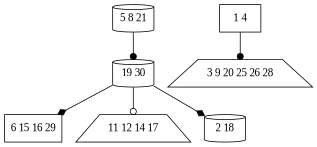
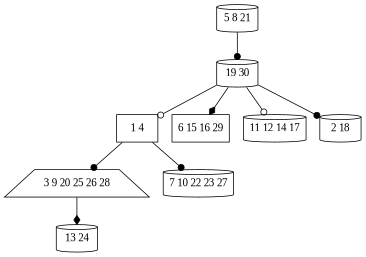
edge "19 30" -> "2 18": arrowhead diamond -> dot
edge "19 30" -> "1 4": added
node "11 12 14 17": shape trapezium -> cylinder
node "7 10 22 23 27": added
node "13 24": added
